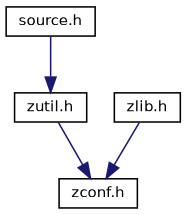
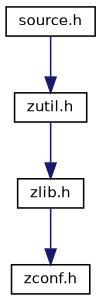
edge "zutil.h" -> "zconf.h": now "zutil.h" -> "zlib.h"
